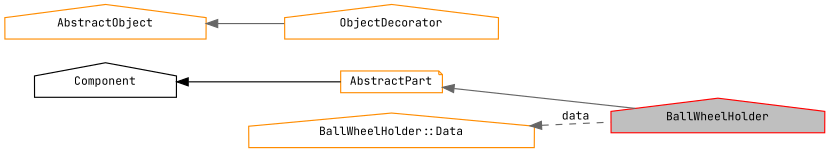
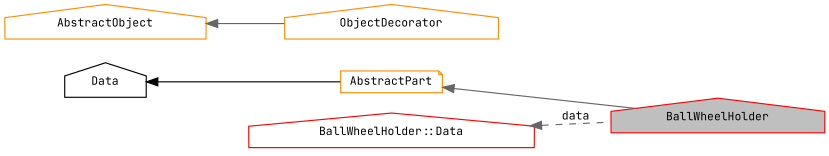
node "Component": label "Component" -> "Data"
node "BallWheelHolder::Data": color darkorange -> red
